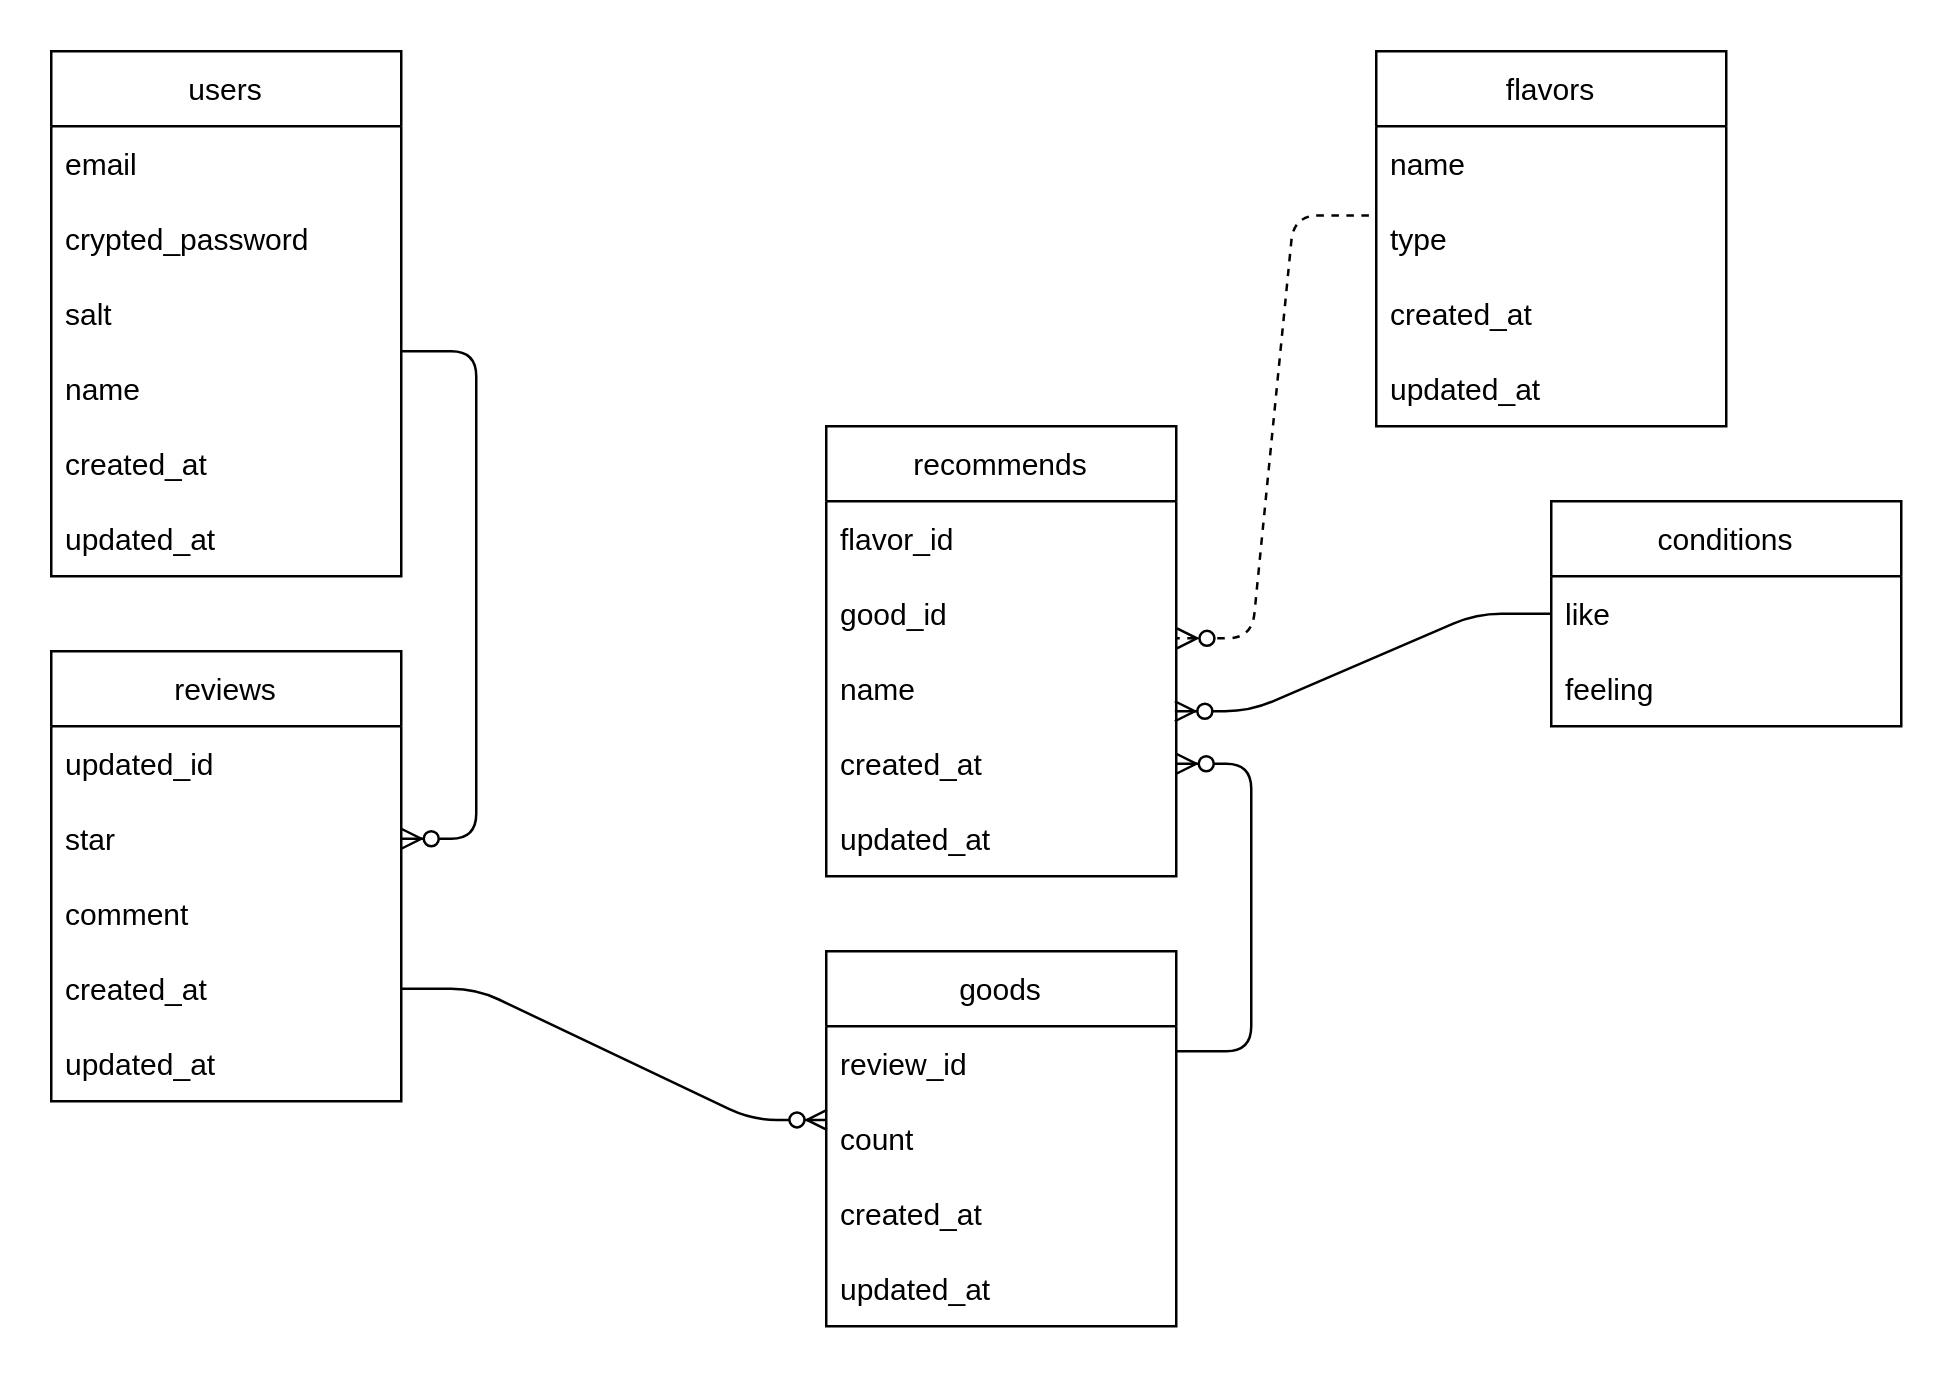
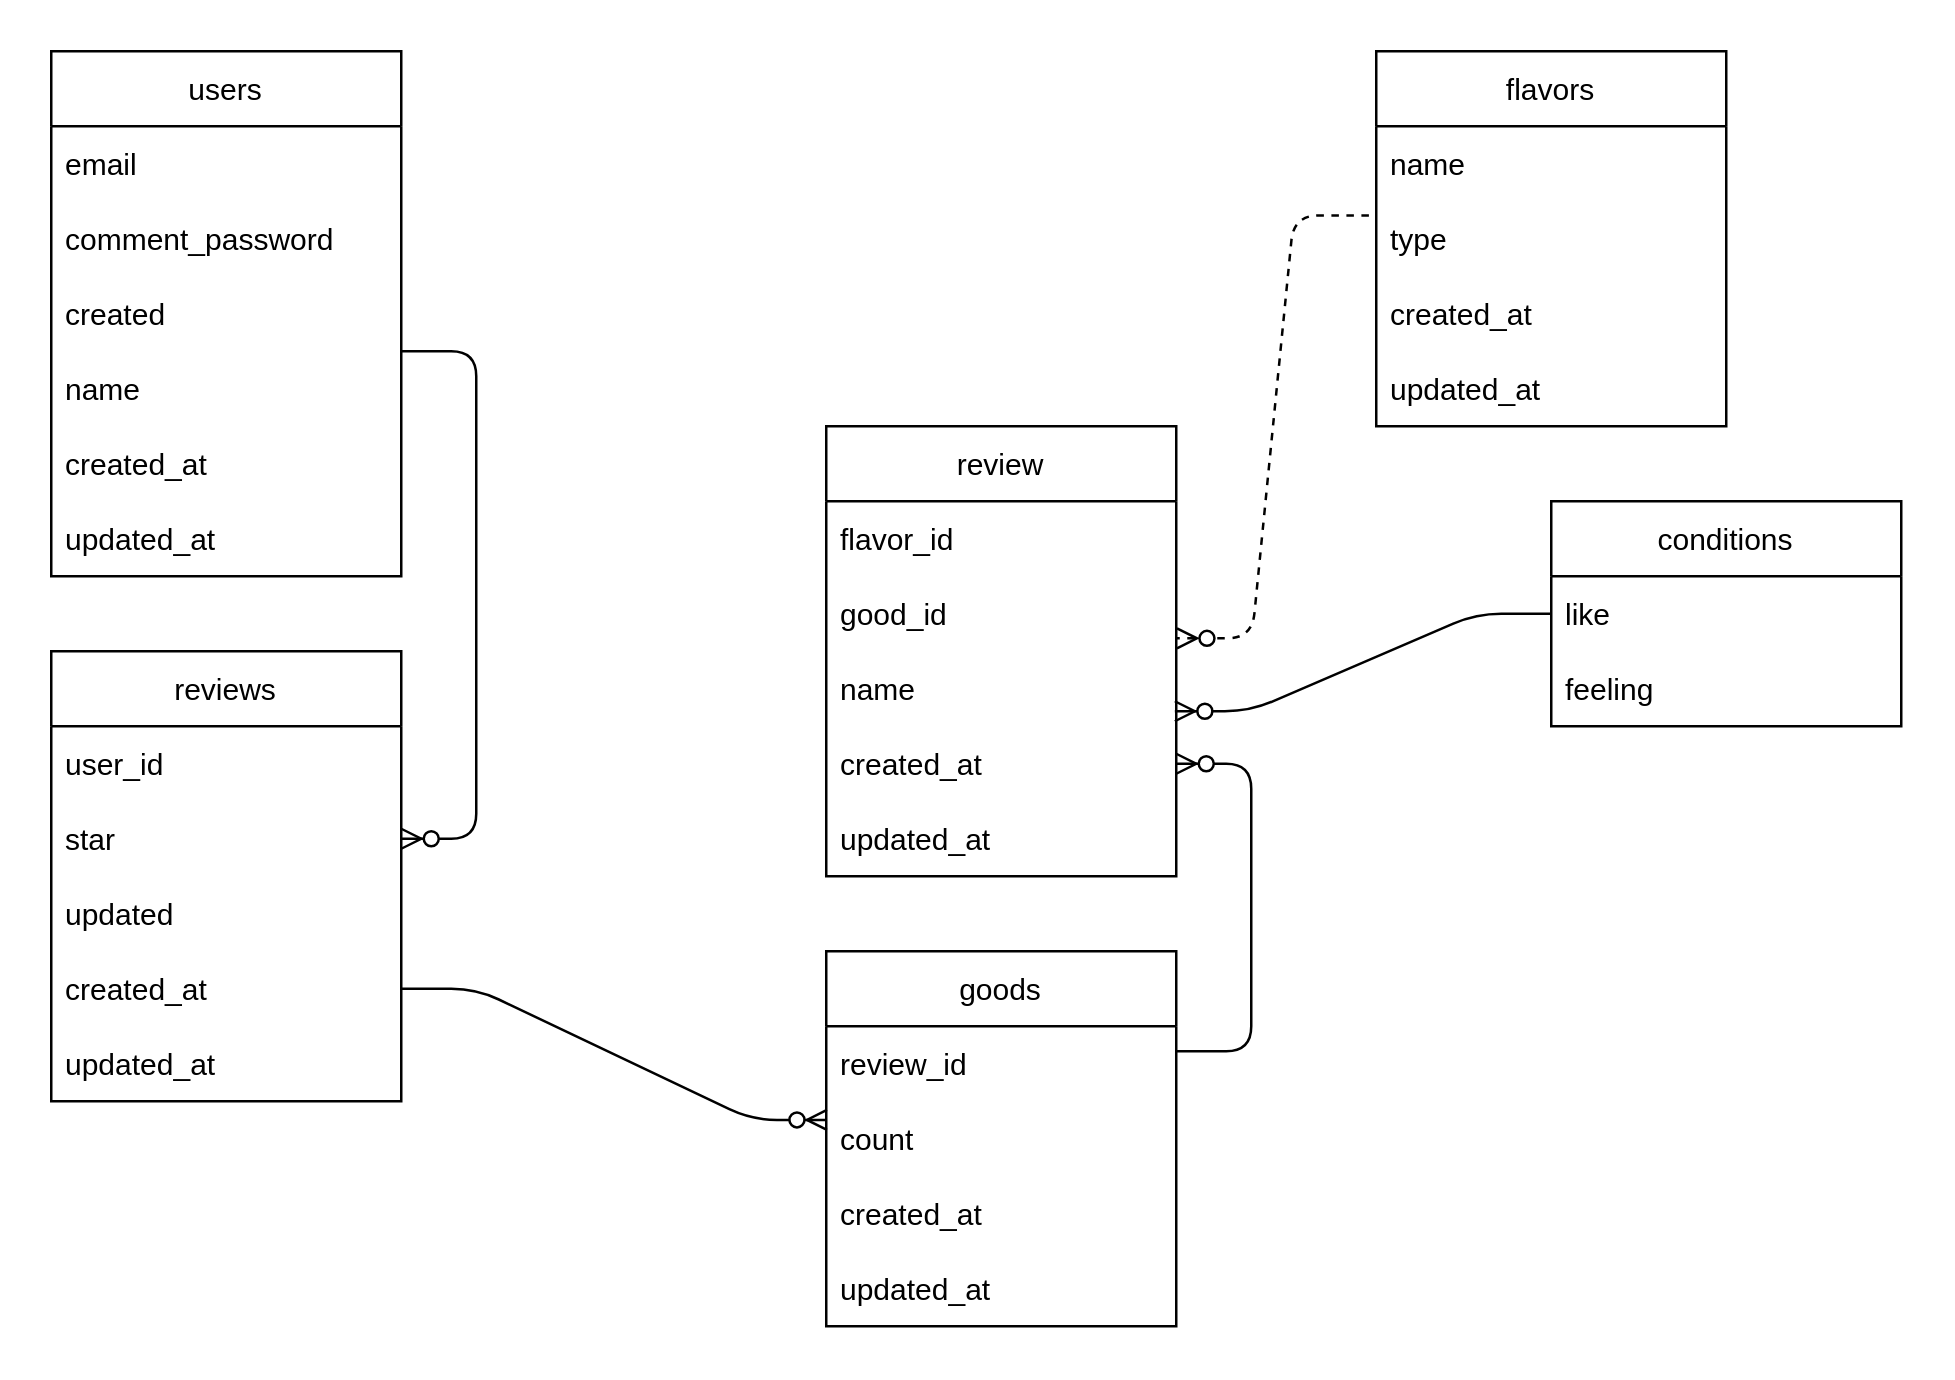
node "crypted_password": label "crypted_password" -> "comment_password"
node "salt": label "salt" -> "created"
node "recommends": label "recommends" -> "review"
node "updated_id": label "updated_id" -> "user_id"
node "comment": label "comment" -> "updated"
